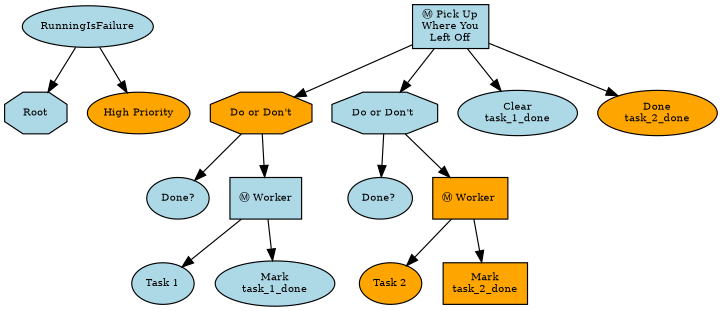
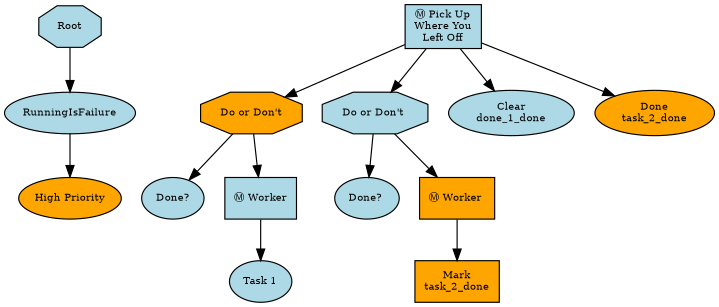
edge "RunningIsFailure" -> "Root": reversed
node "Clear task_1_done": label "Clear task_1_done" -> "Clear done_1_done"
node "Mark task_1_done": removed
node "Task 2": removed
